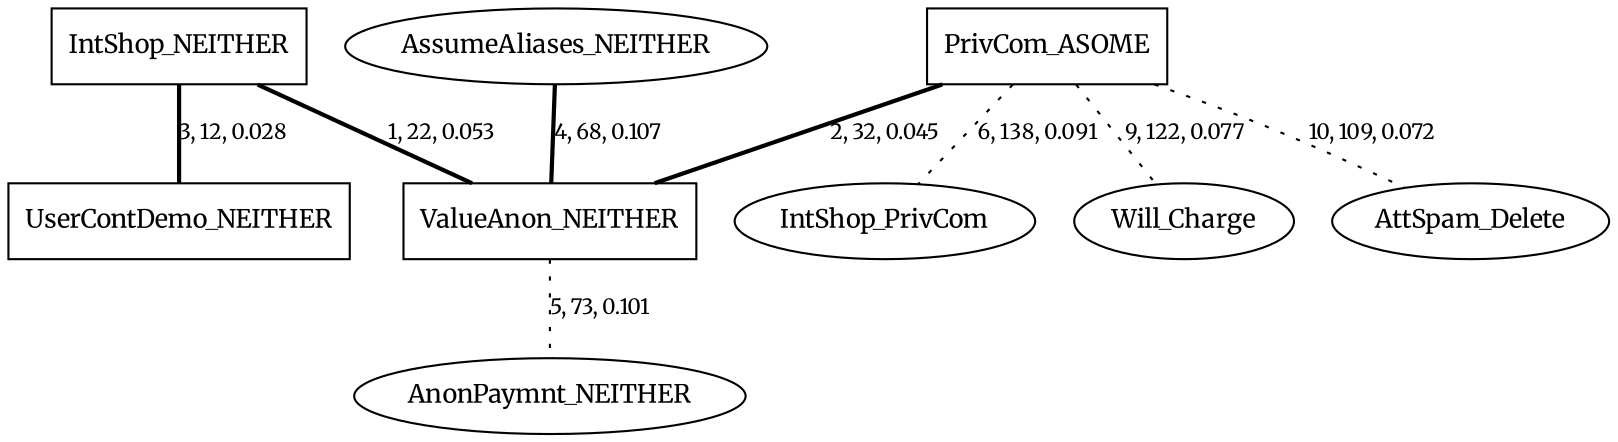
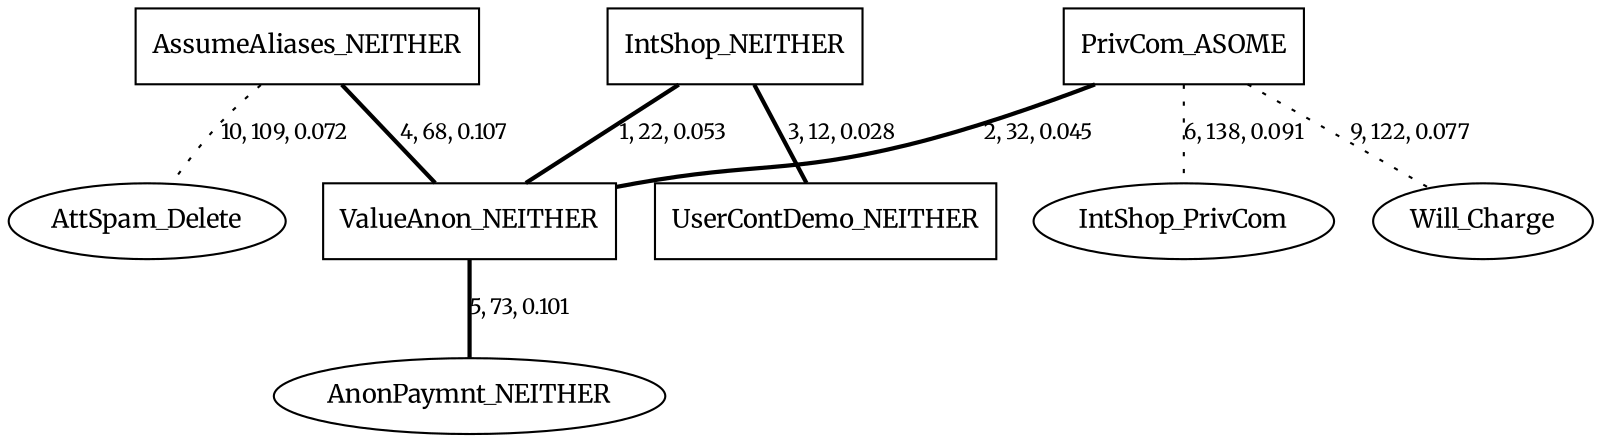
node "AssumeAliases_NEITHER": shape ellipse -> box
edge "PrivCom_ASOME" -- "AttSpam_Delete": now "AssumeAliases_NEITHER" -- "AttSpam_Delete"
edge "ValueAnon_NEITHER" -- "AnonPaymnt_NEITHER": style dotted -> bold
